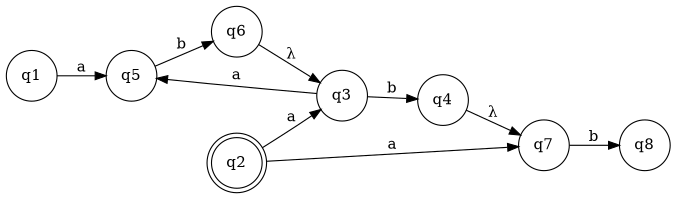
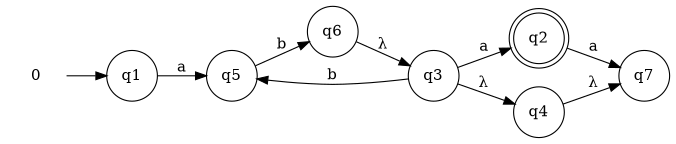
edge "q3" -> "q5": label "a" -> "b"
node "0": added
edge "q3" -> "q4": label "b" -> "λ"
edge "q2" -> "q3": reversed
node "q8": removed
